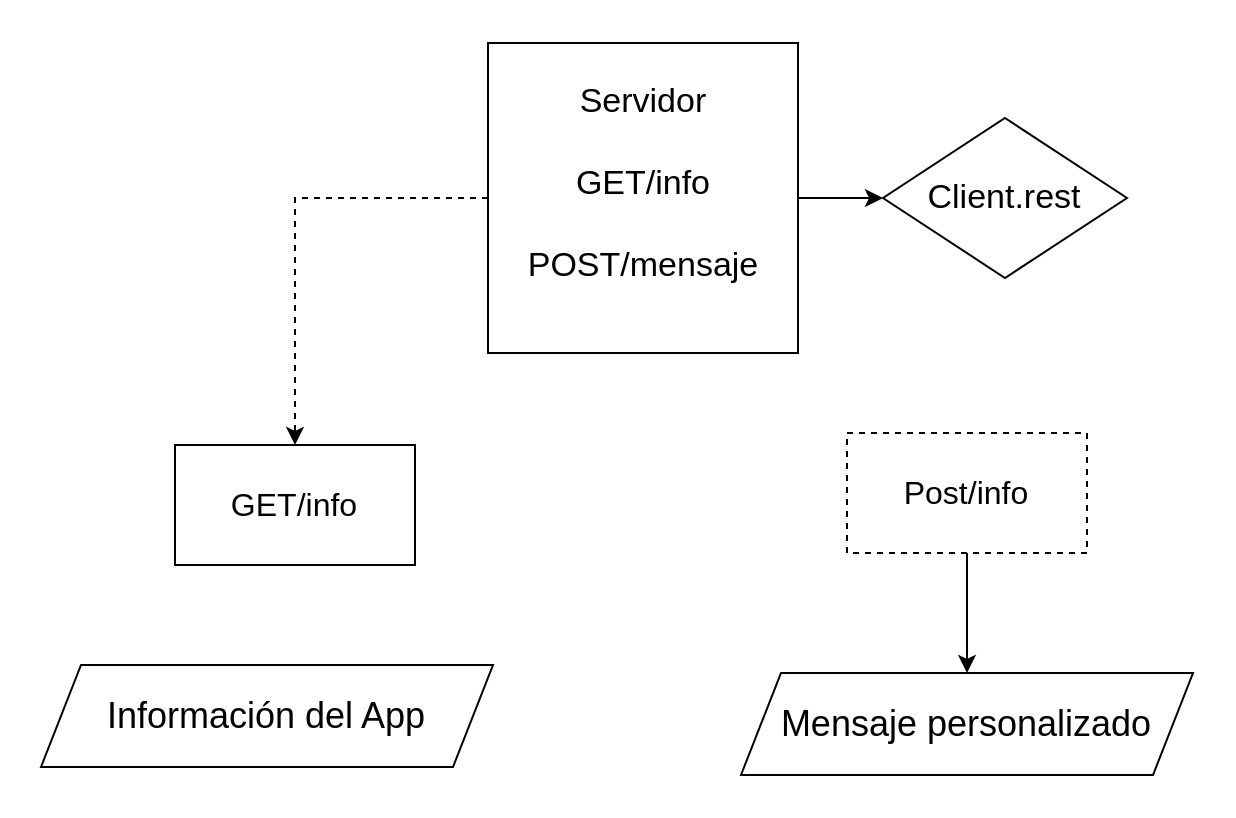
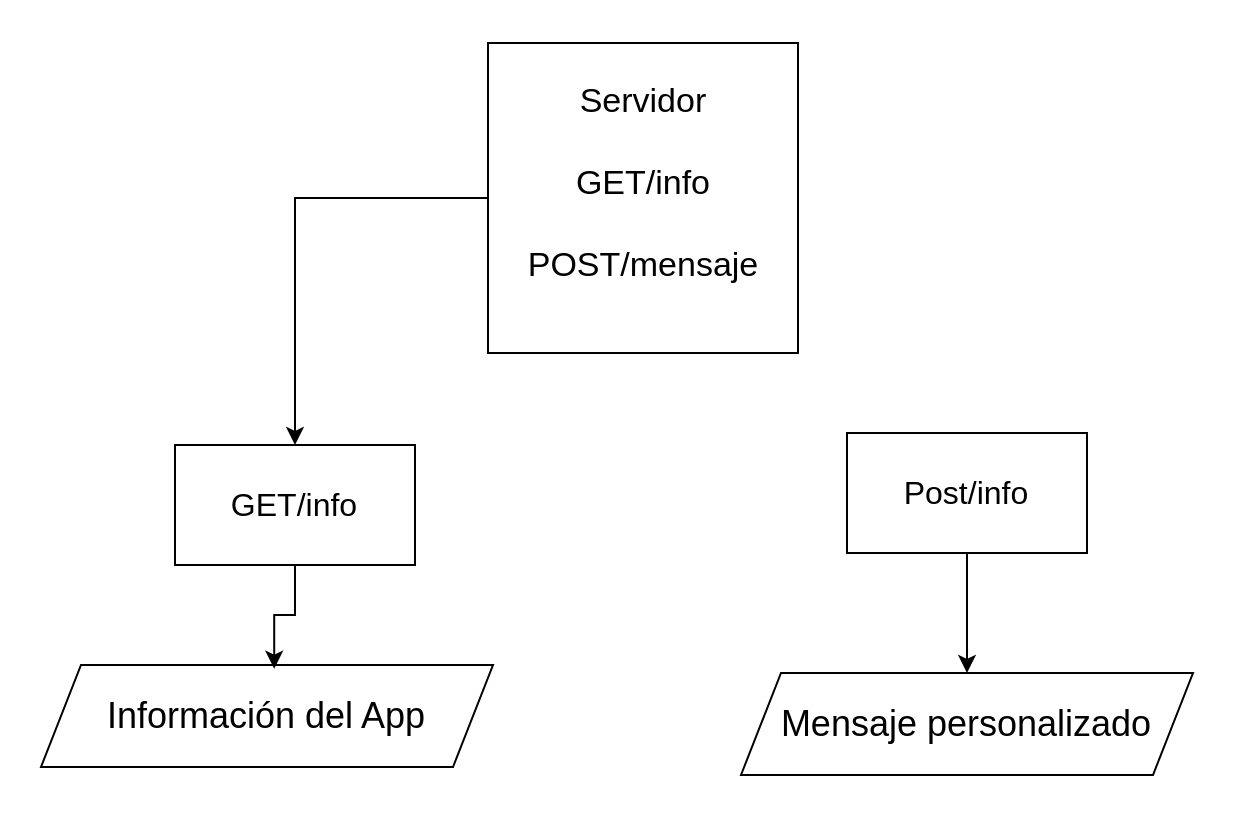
edge "Servidor GET/info POST/mensaje" -> "Client.rest": removed
node "Client.rest": removed
edge "Servidor GET/info POST/mensaje" -> "GET/info": style dashed -> solid
node "Post/info": style dashed -> solid
edge "GET/info" -> "Información del App": added
